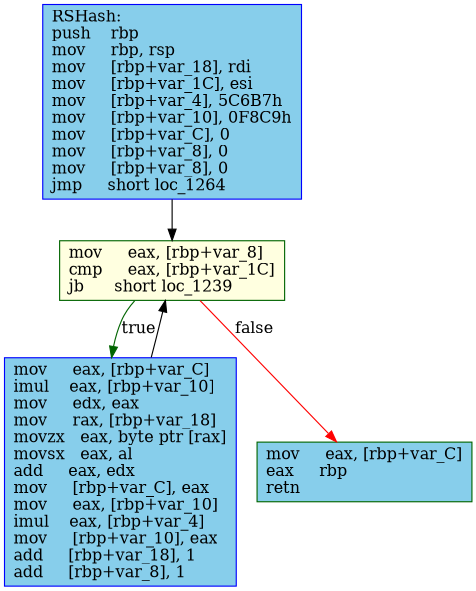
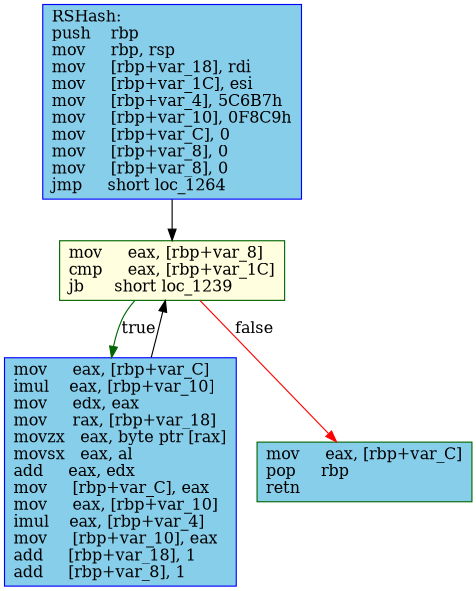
node "mov     eax, [rbp+var_C] eax     rbp retn": label "mov     eax, [rbp+var_C] eax     rbp retn" -> "mov     eax, [rbp+var_C] pop     rbp retn"
